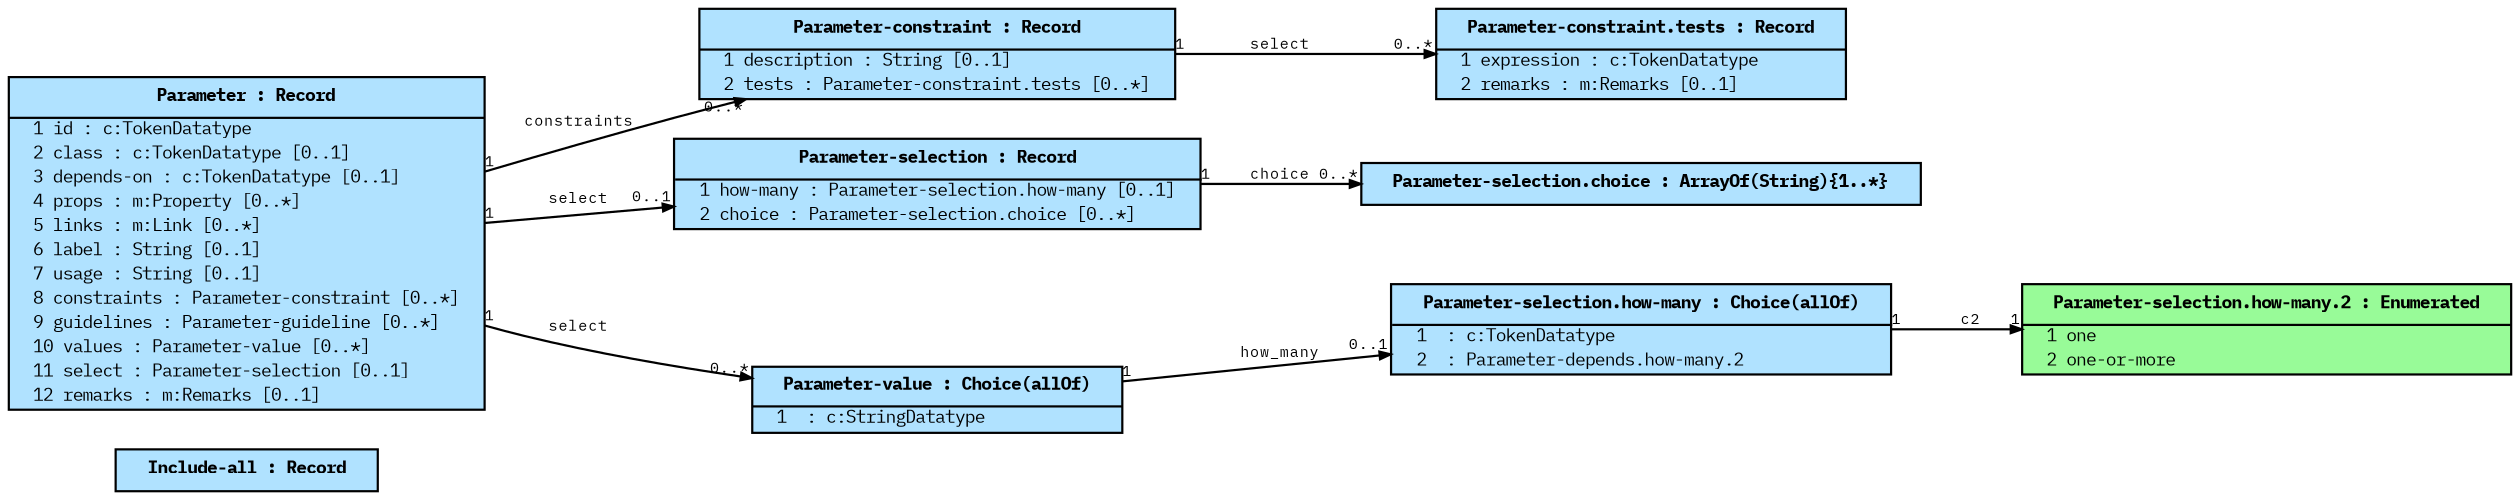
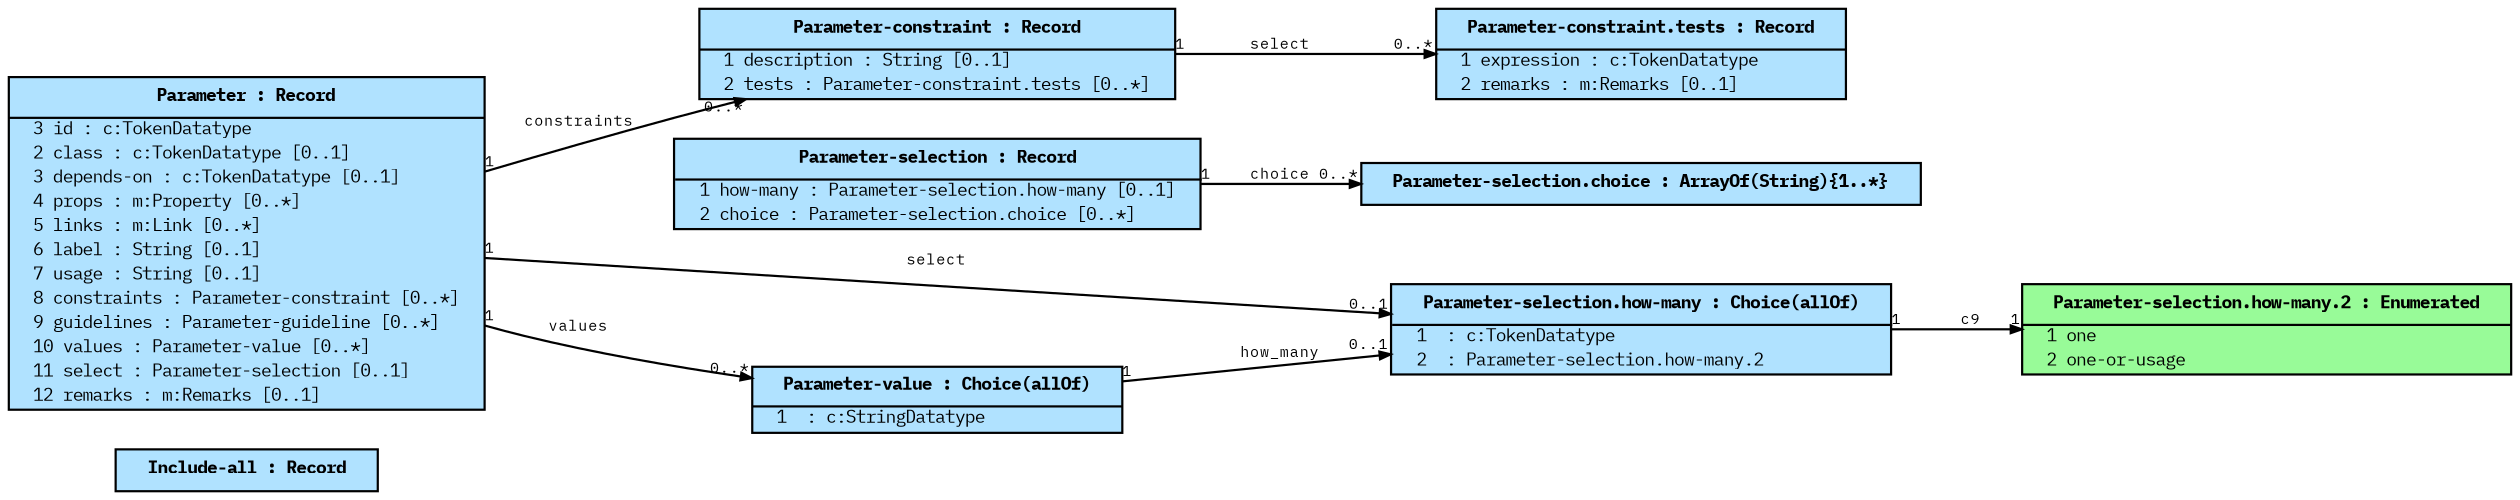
node "Parameter : Record": text "1 id : c:TokenDatatype" -> "3 id : c:TokenDatatype"
edge "Parameter : Record" -> "Parameter-selection : Record": now "Parameter : Record" -> "Parameter-selection.how-many : Choice(allOf)"
edge "Parameter-selection.how-many : Choice(allOf)" -> "Parameter-selection.how-many.2 : Enumerated": label "c2" -> "c9"
edge "Parameter : Record" -> "Parameter-value : Choice(allOf)": label "select" -> "values"
node "Parameter-selection.how-many : Choice(allOf)": text "2  : Parameter-depends.how-many.2" -> "2  : Parameter-selection.how-many.2"
node "Parameter-selection.how-many.2 : Enumerated": text "2 one-or-more" -> "2 one-or-usage"
